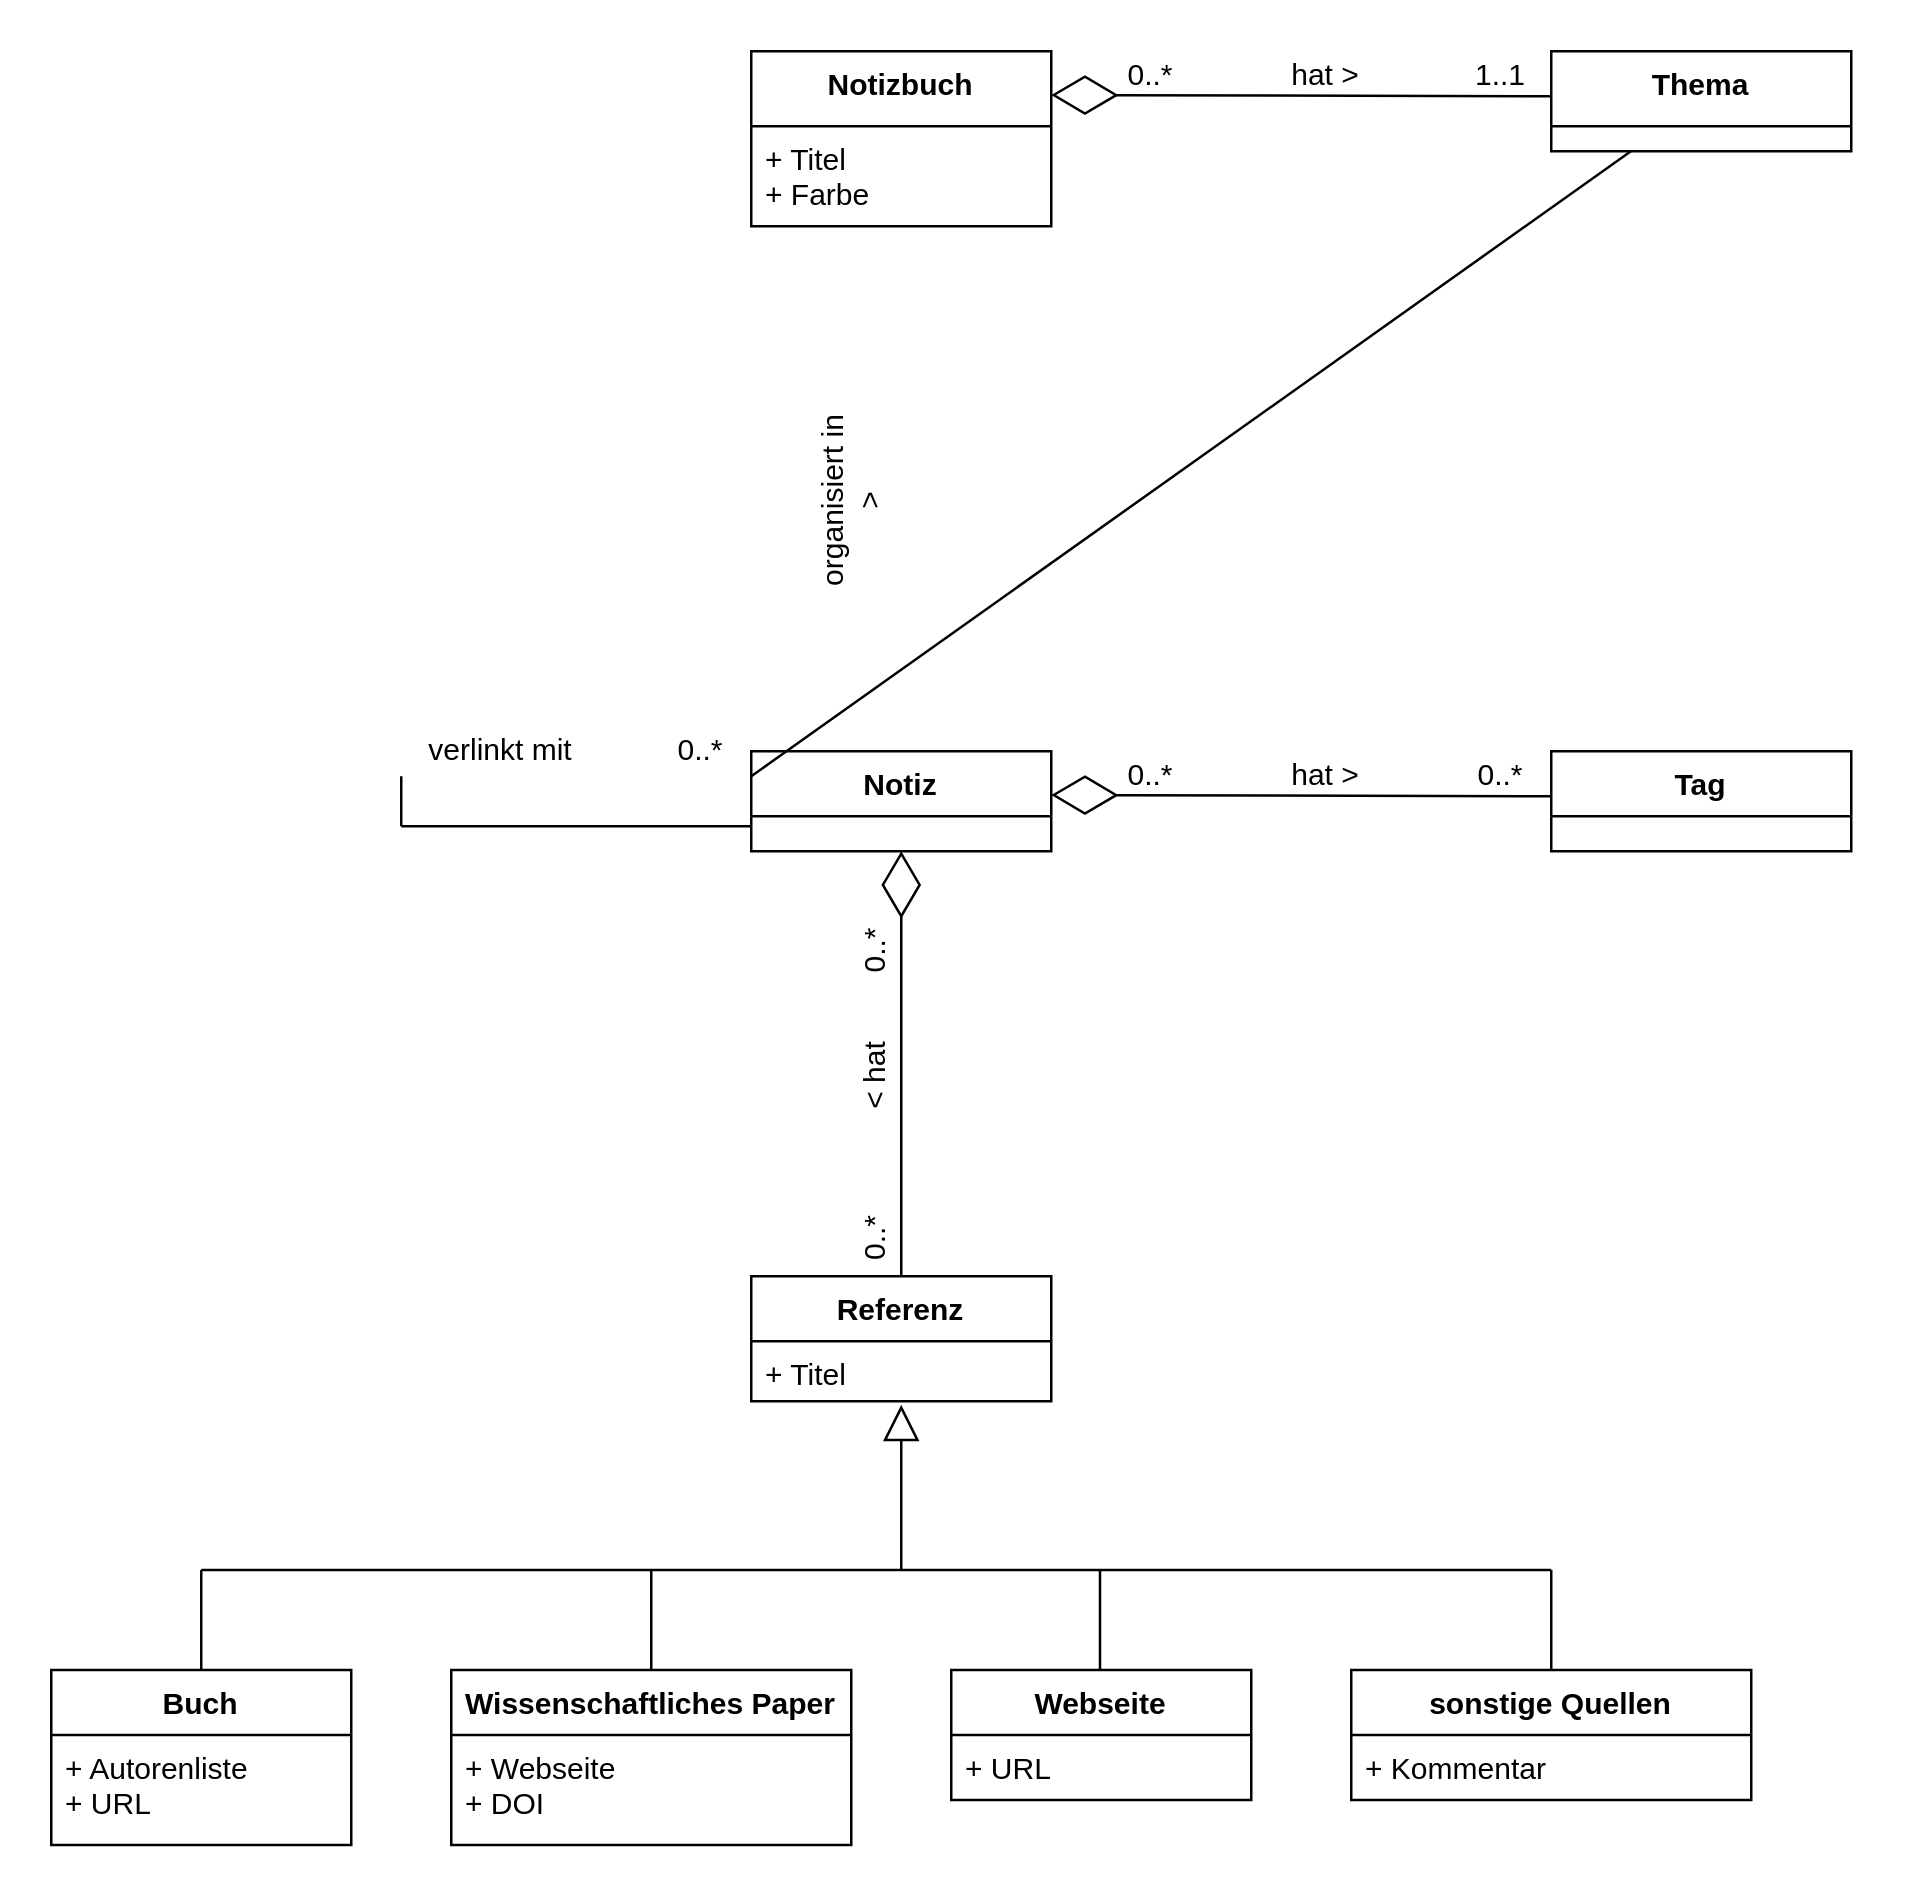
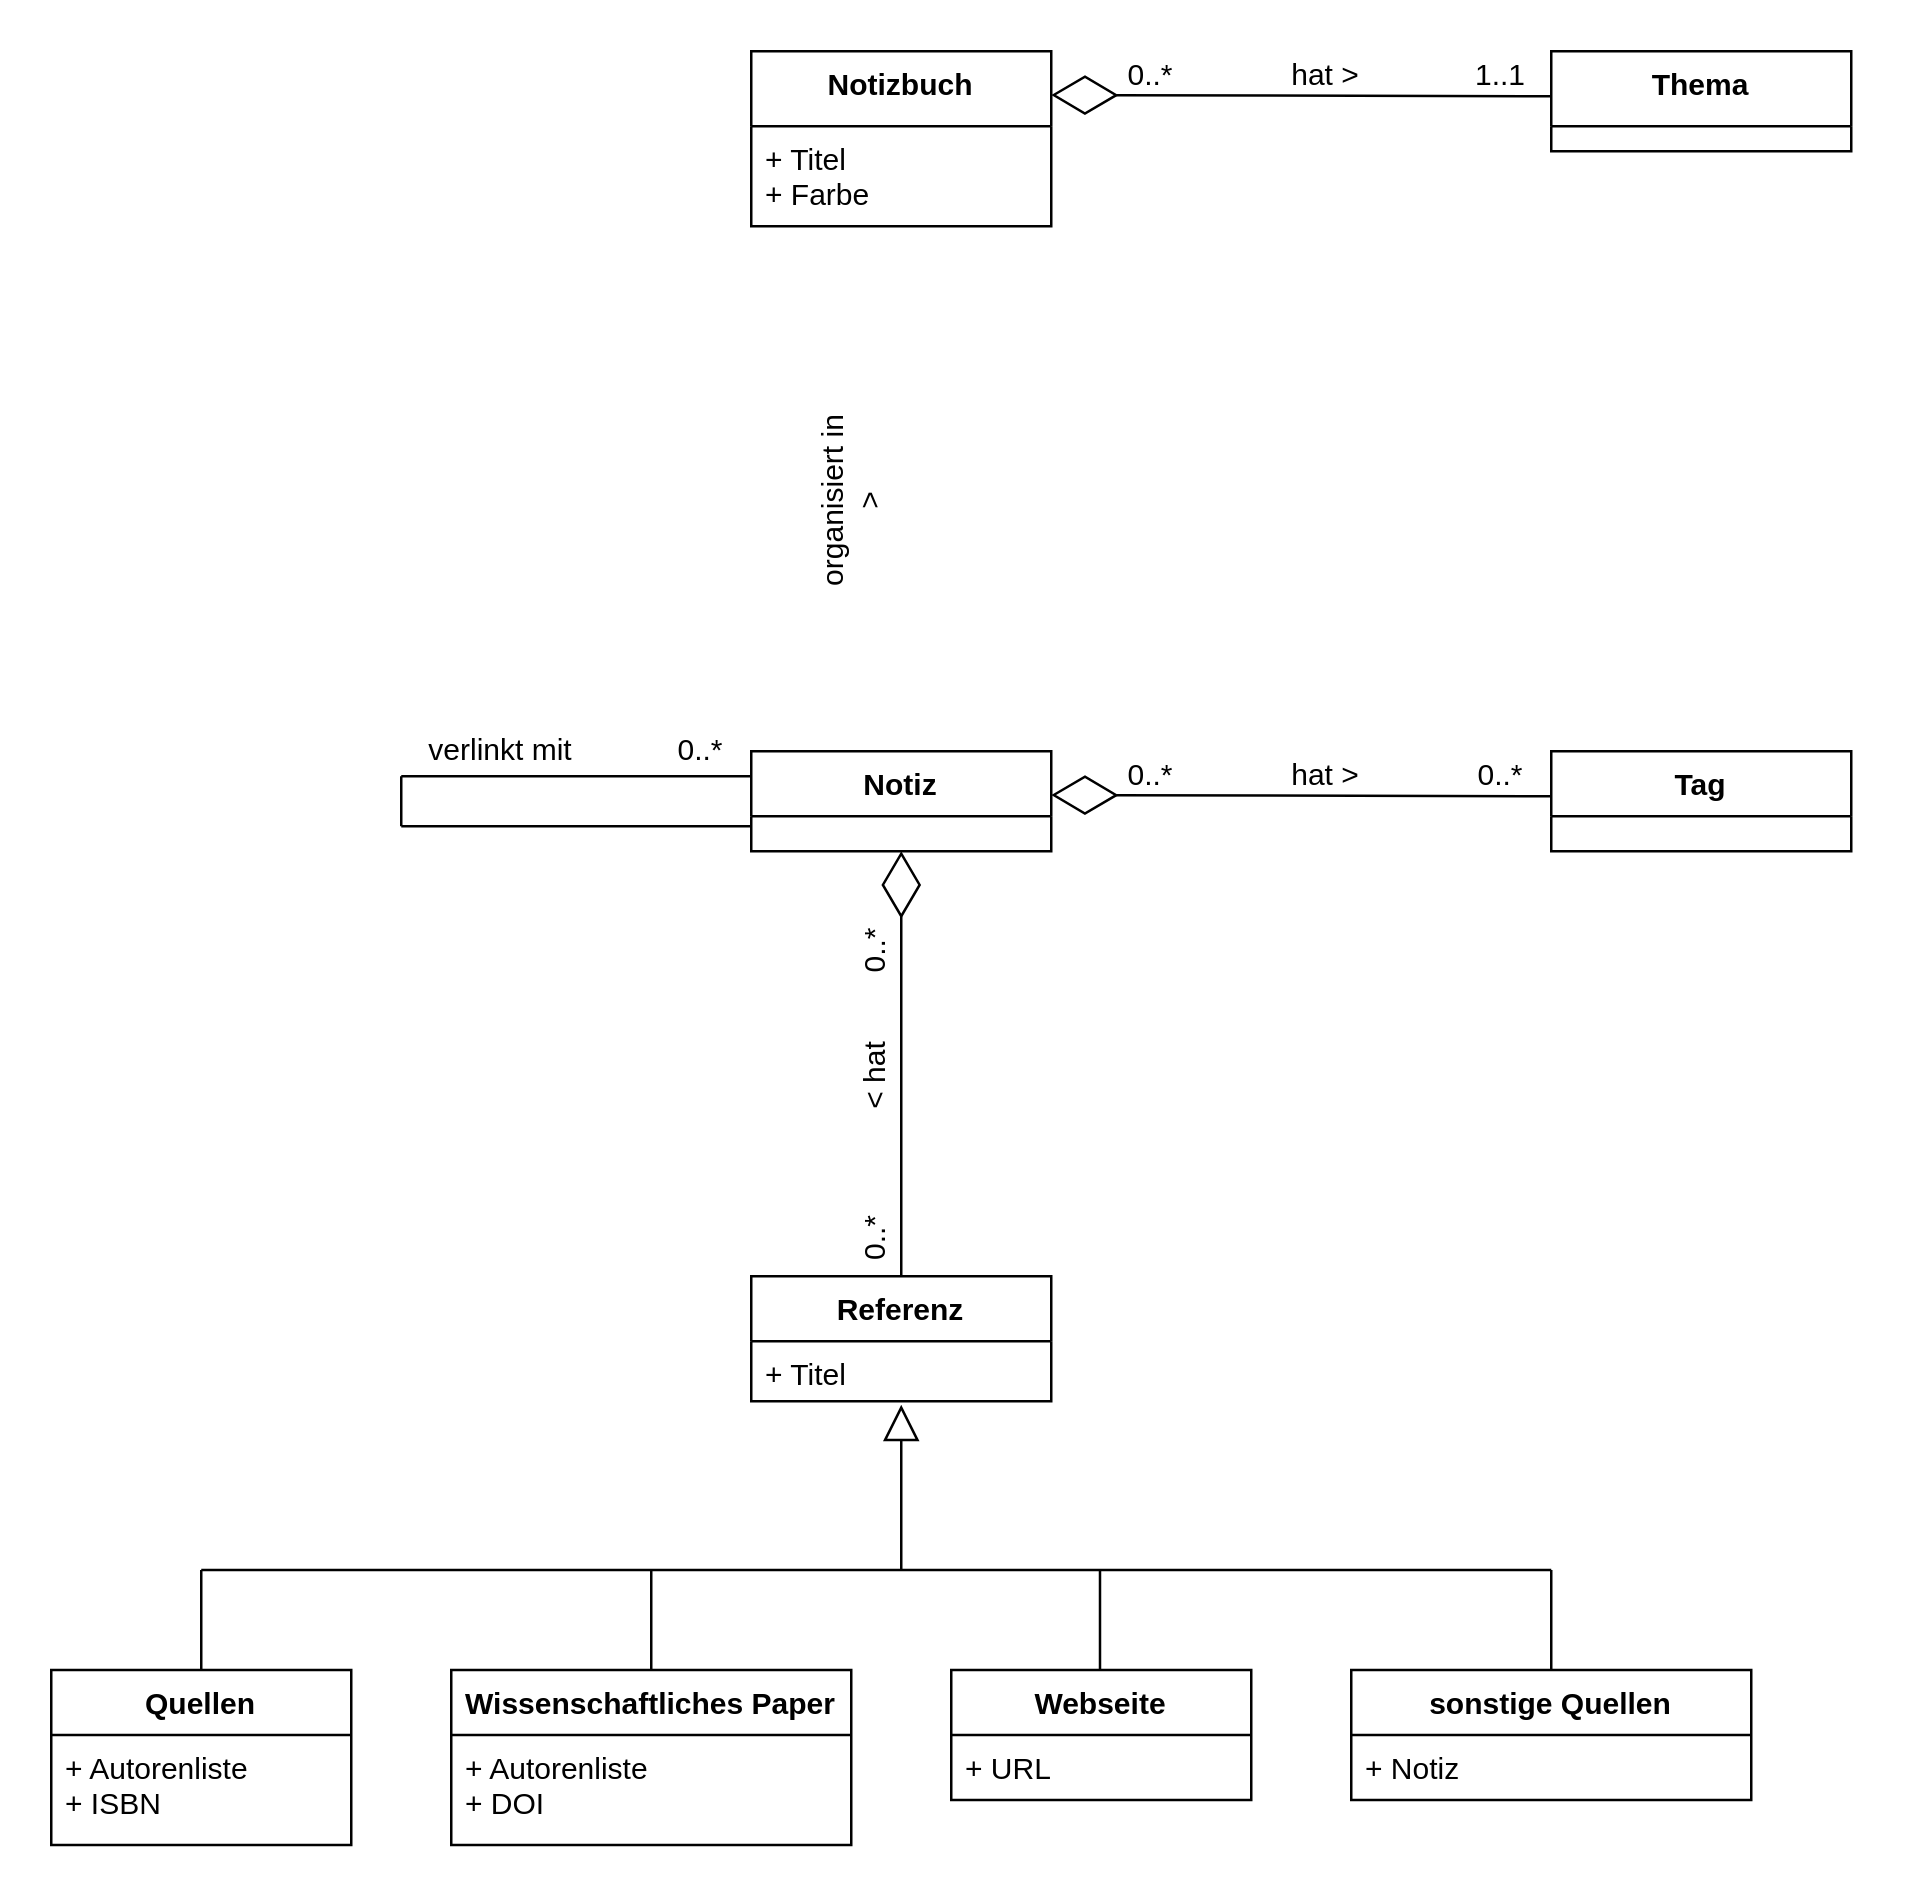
edge "Thema" -- "Notiz": now "verlinkt mit" -- "Notiz"
node "Buch": label "Buch" -> "Quellen"
node "+ Autorenliste + URL": label "+ Autorenliste + URL" -> "+ Autorenliste + ISBN"
node "+ Webseite + DOI": label "+ Webseite + DOI" -> "+ Autorenliste + DOI"
node "+ Kommentar": label "+ Kommentar" -> "+ Notiz"
